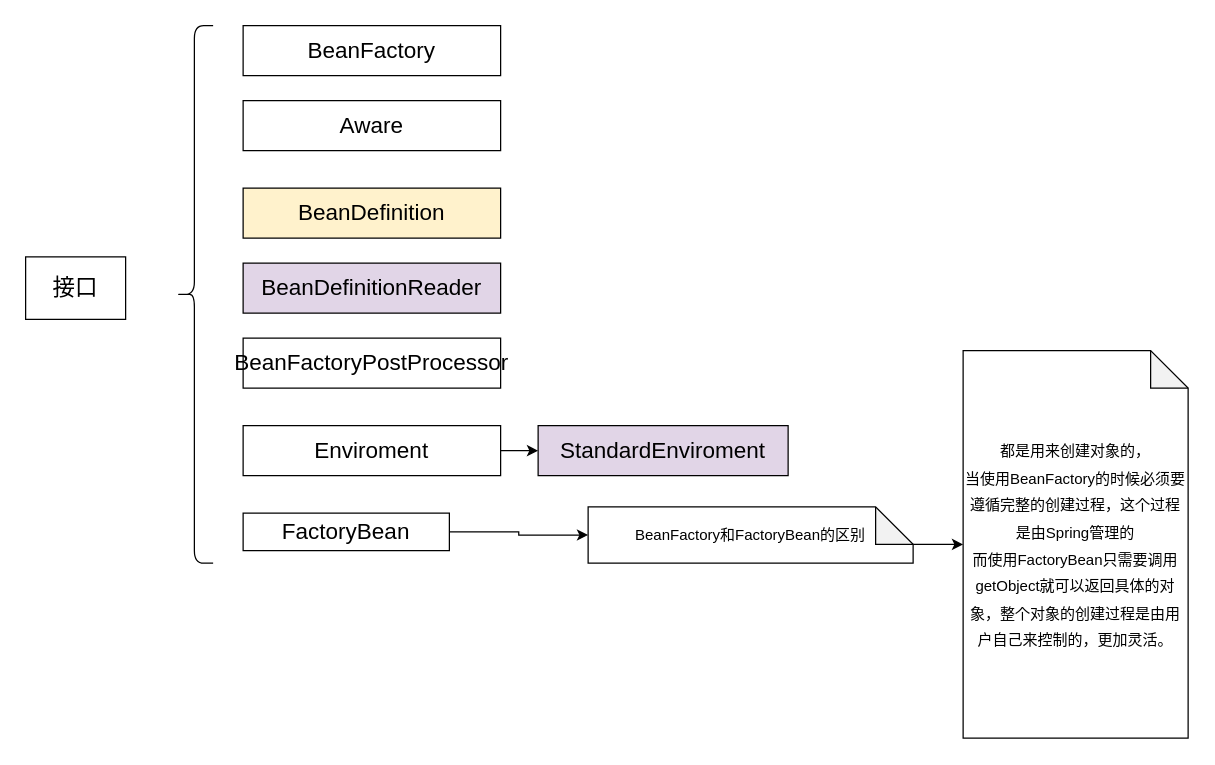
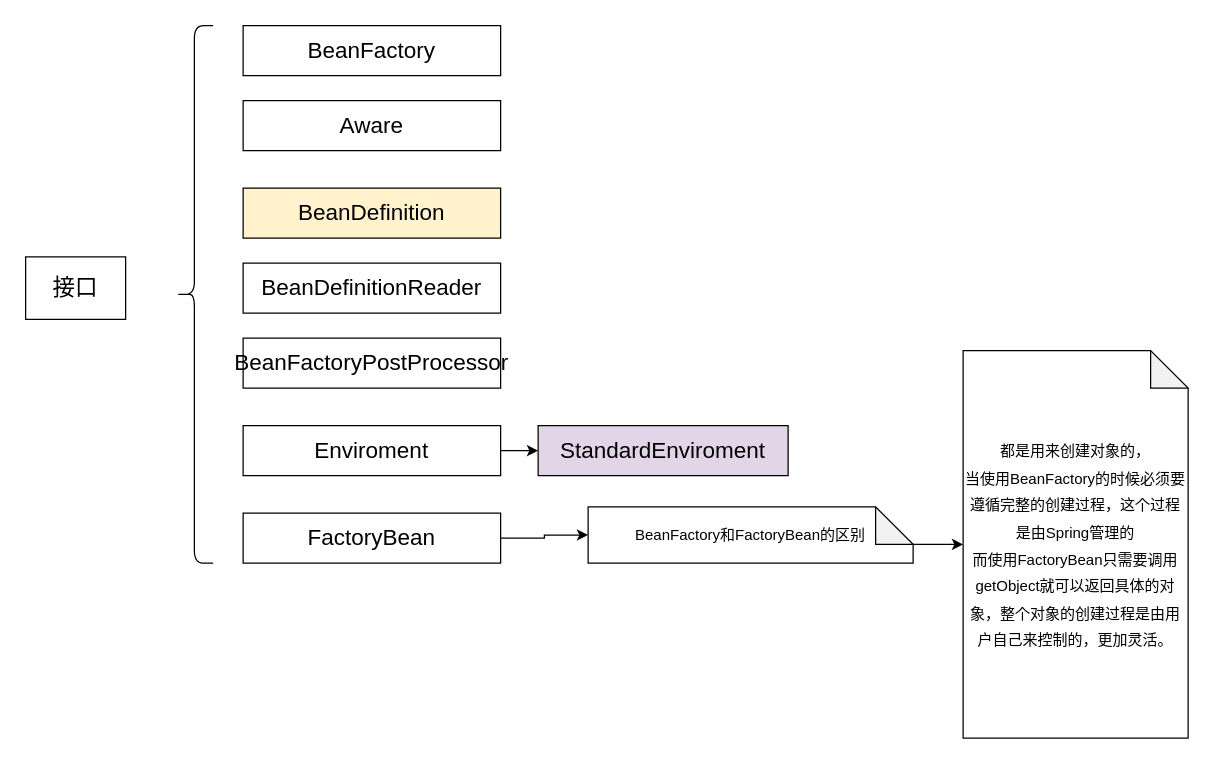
node "BeanDefinitionReader": fillcolor #e1d5e7 -> #ffffff
node "FactoryBean": size 206x38 -> 258x50
